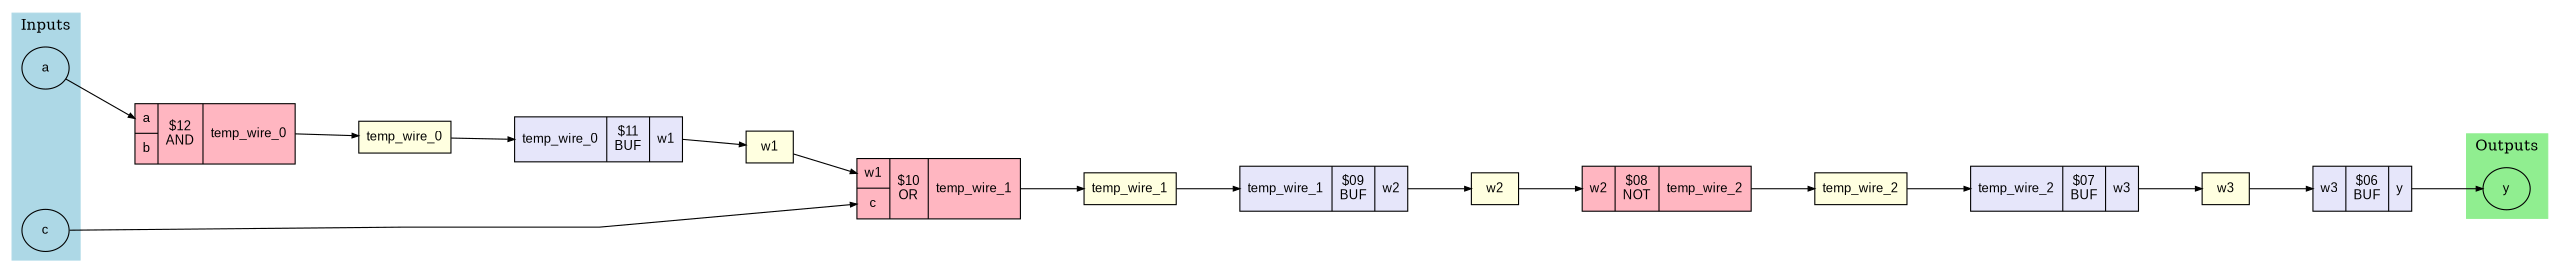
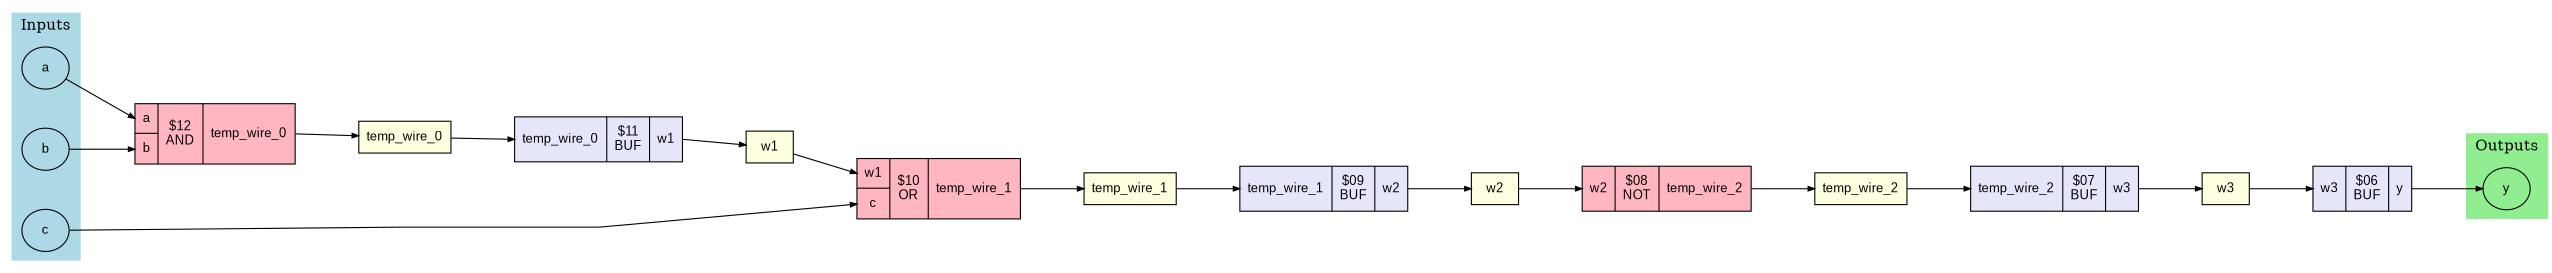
node "b": added
